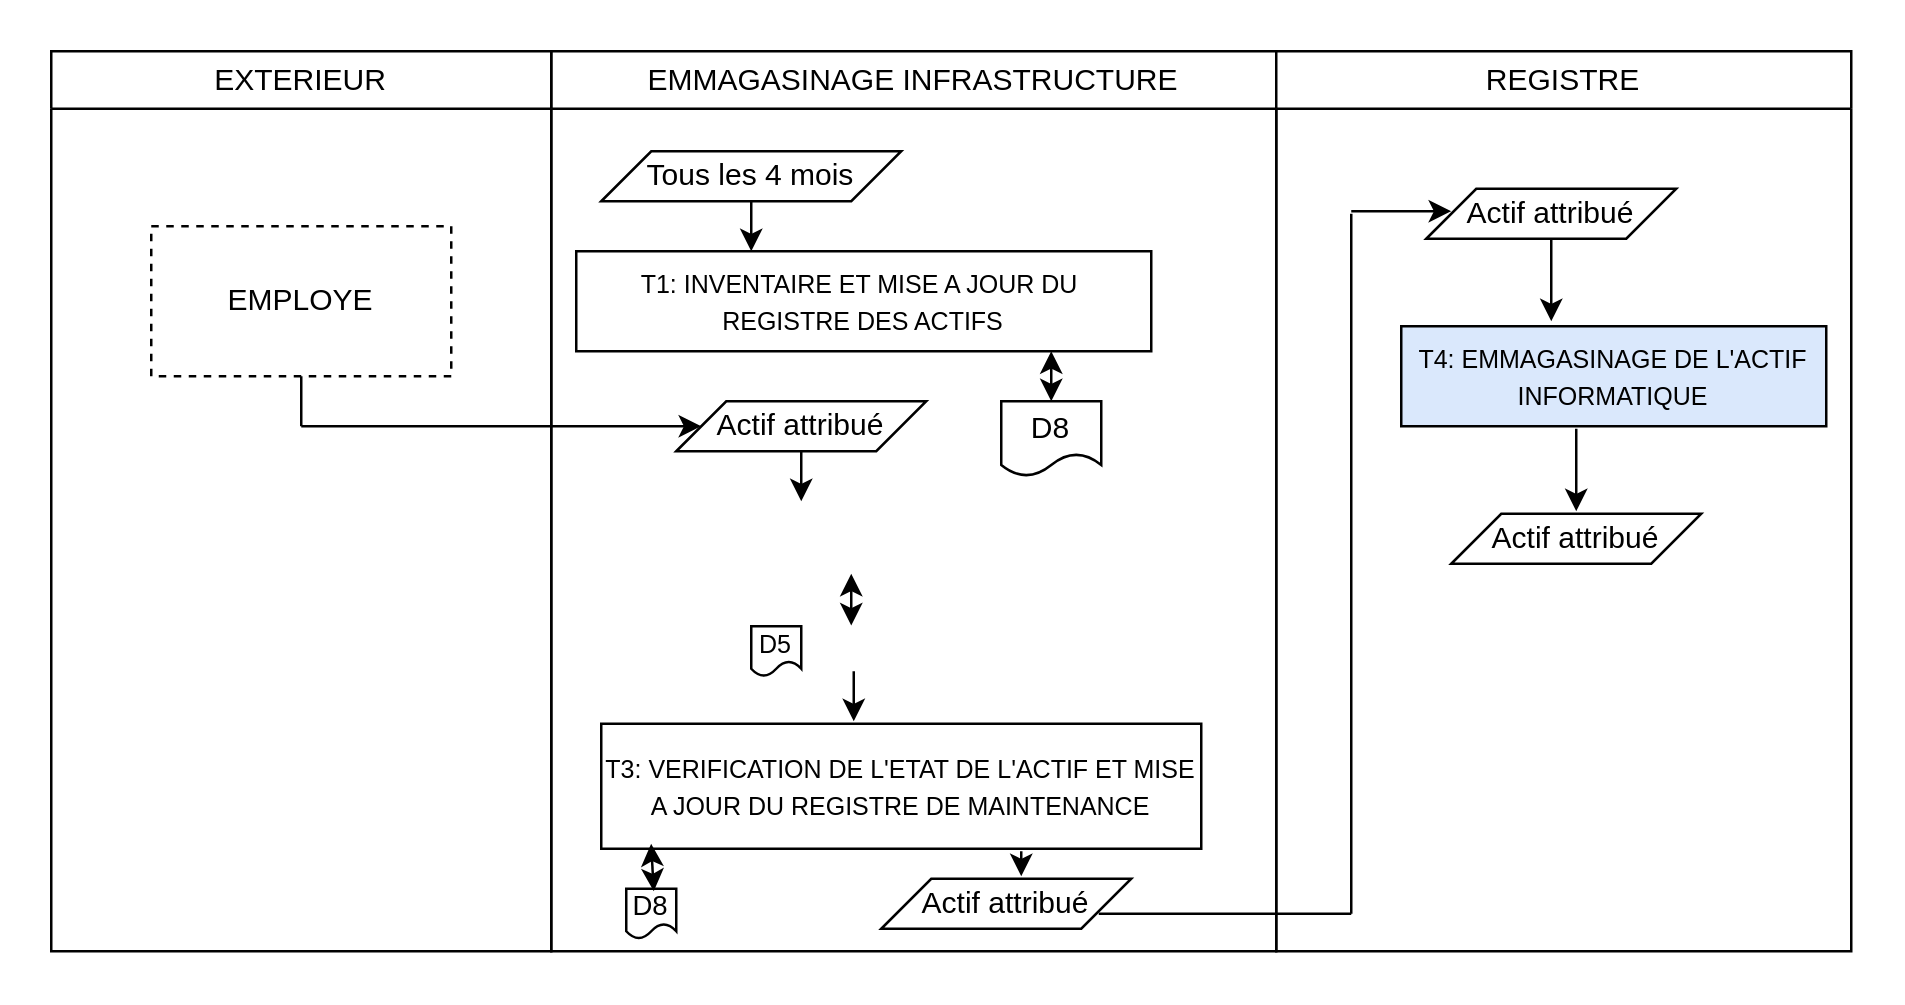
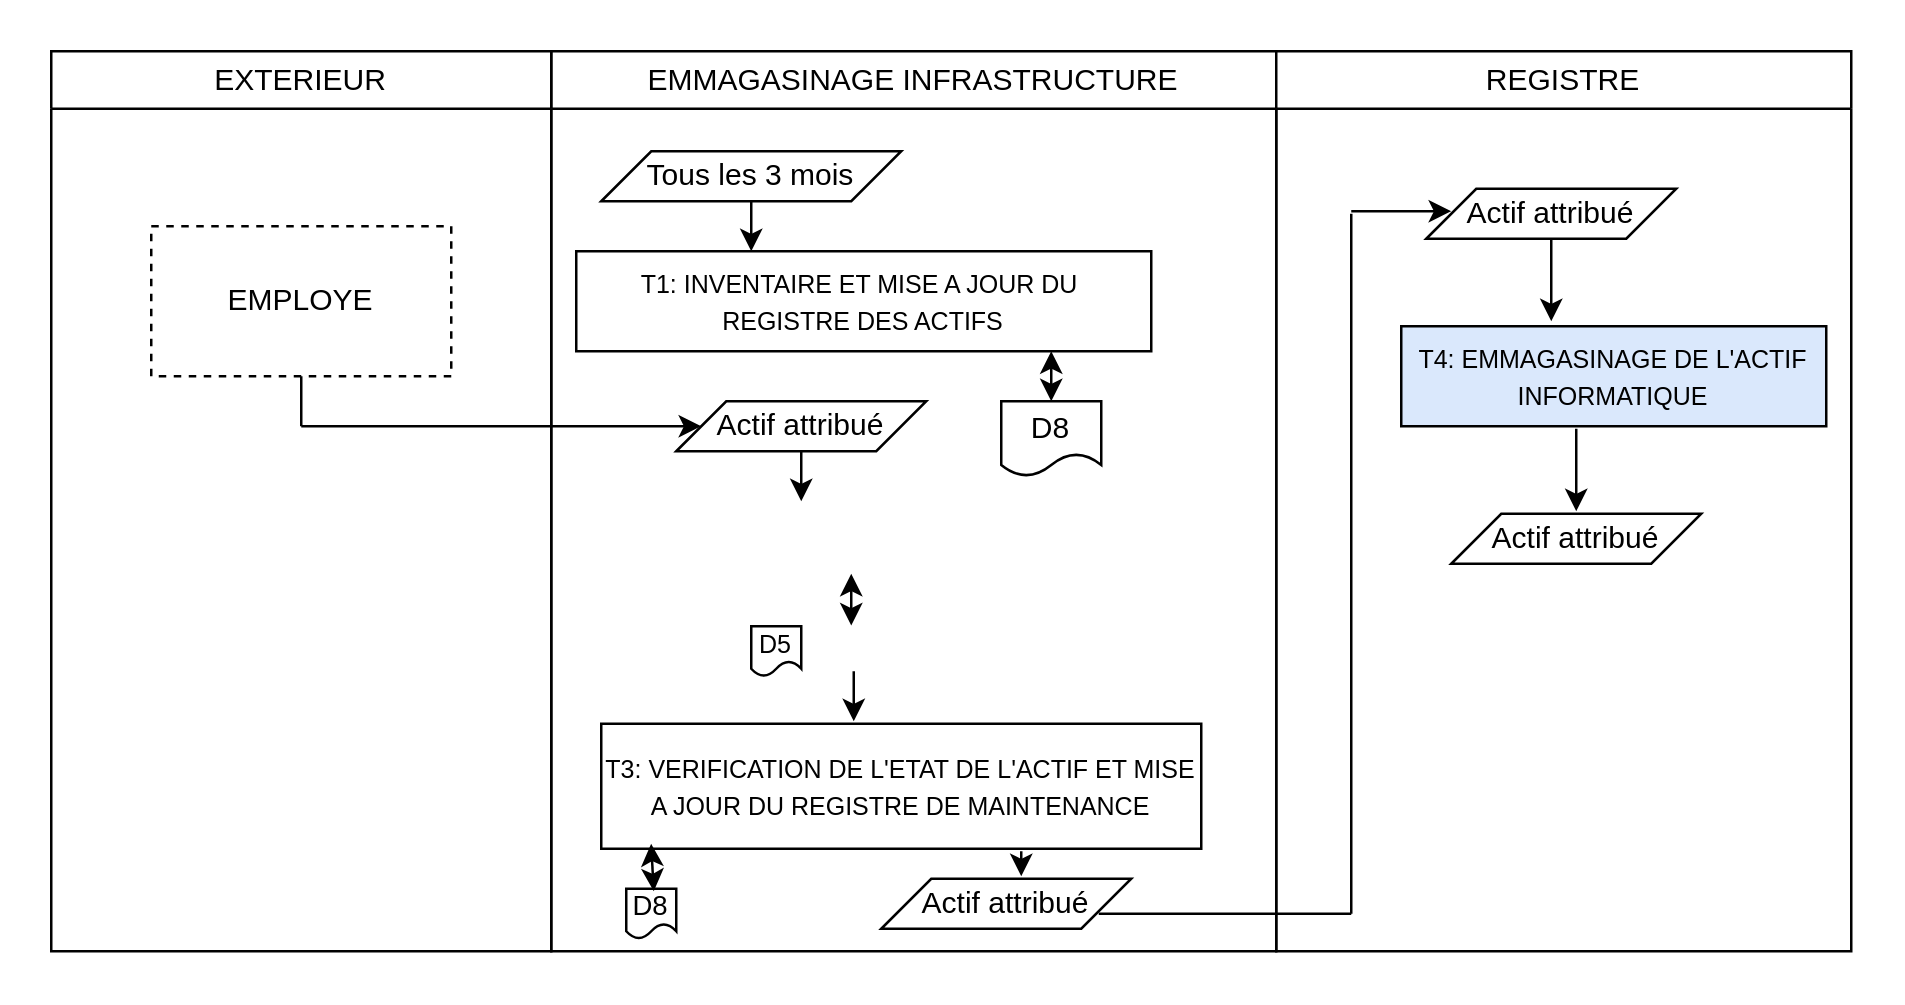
node "Tous les 4 mois": label "Tous les 4 mois" -> "Tous les 3 mois"
